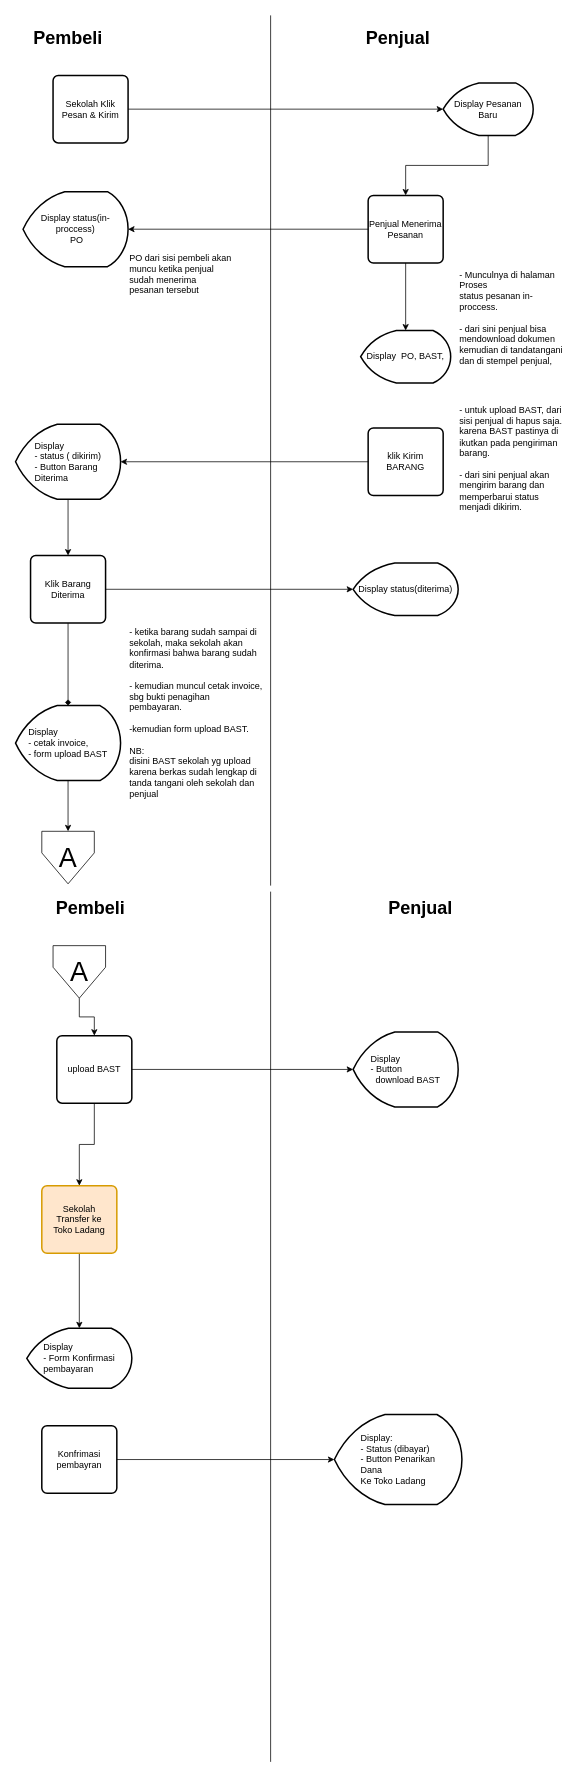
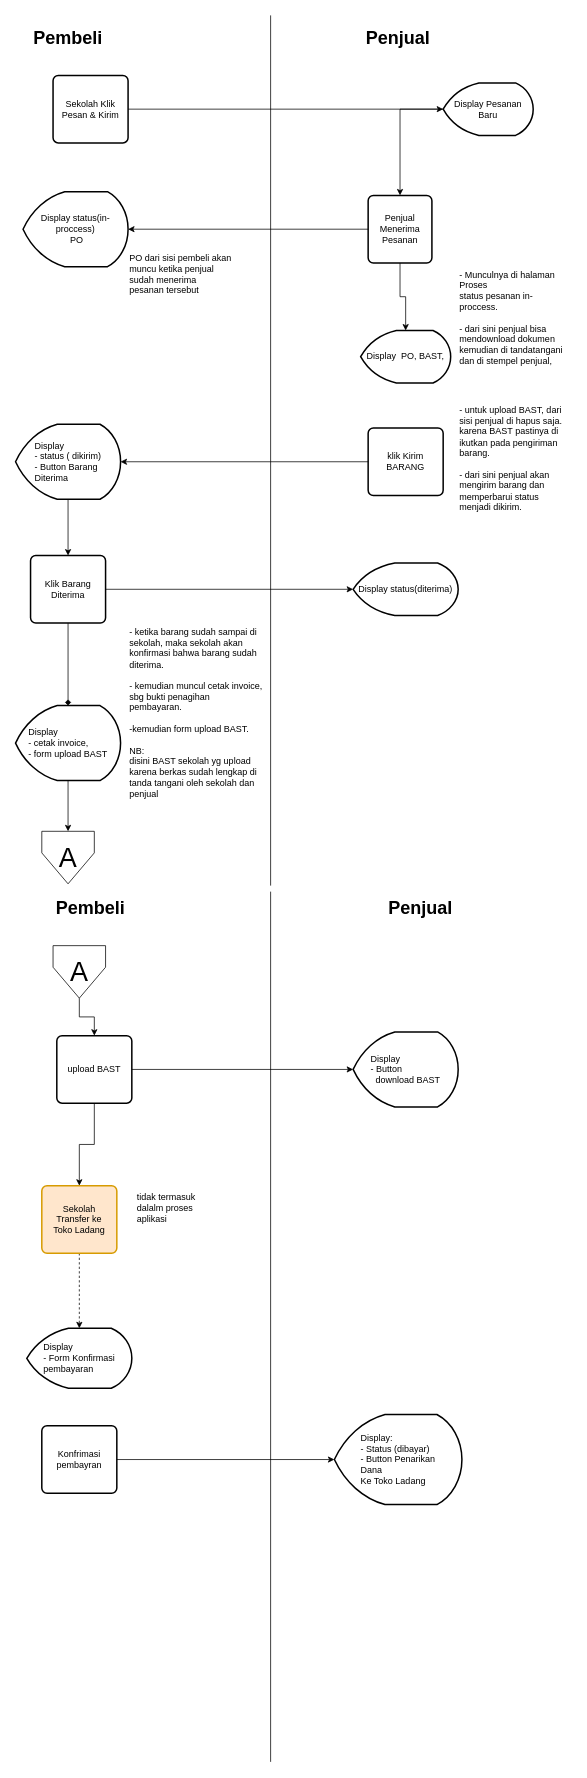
node "Penjual Menerima Pesanan": size 75x68 -> 64x68
node "tidak termasuk dalalm proses aplikasi": added
edge "Sekolah Transfer ke Toko Ladang" -> "Display - Form Konfirmasi pembayaran": style solid -> dashed
